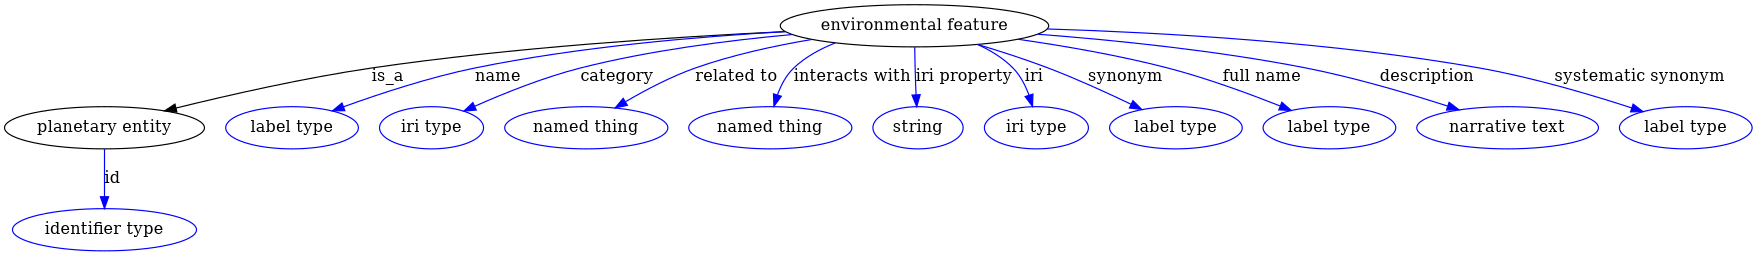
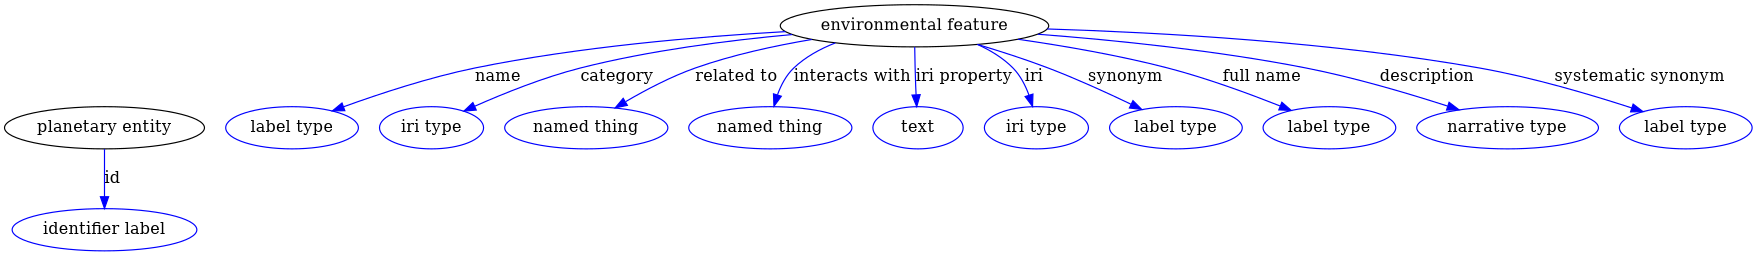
edge "environmental feature" -> "planetary entity": removed, label "is_a"
node "string": label "string" -> "text"
node "narrative text": label "narrative text" -> "narrative type"
node "identifier type": label "identifier type" -> "identifier label"
